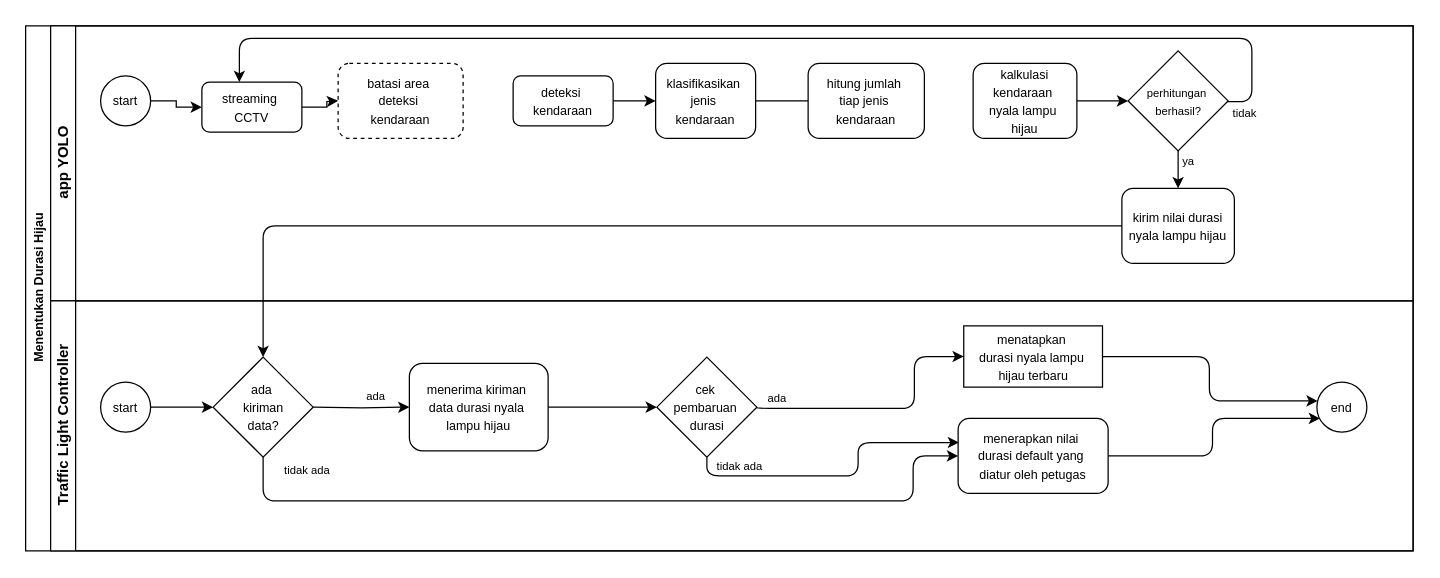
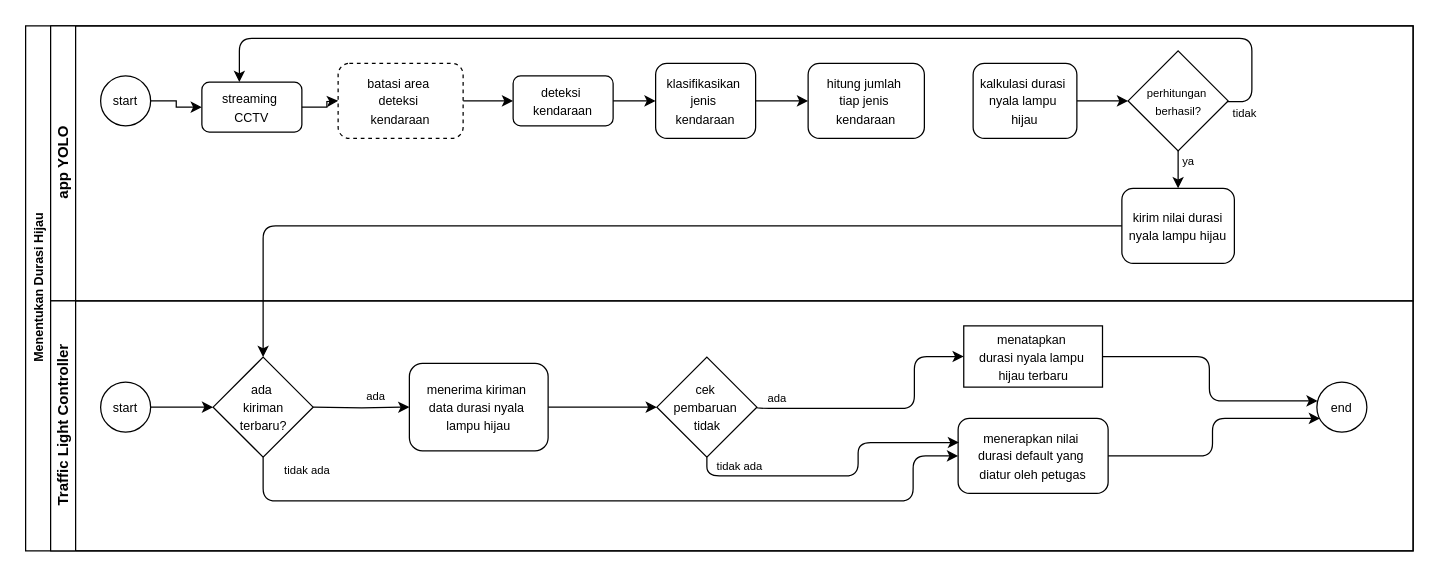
edge "batasi area deteksi kendaraan" -> "deteksi kendaraan": added
edge "klasifikasikan jenis kendaraan" -- "hitung jumlah tiap jenis kendaraan": arrowhead none -> classic
node "kalkulasi kendaraan nyala lampu hijau": label "kalkulasi kendaraan nyala lampu hijau" -> "kalkulasi durasi nyala lampu hijau"
node "ada kiriman data?": label "ada kiriman data?" -> "ada kiriman terbaru?"
node "cek pembaruan durasi": label "cek pembaruan durasi" -> "cek pembaruan tidak"
